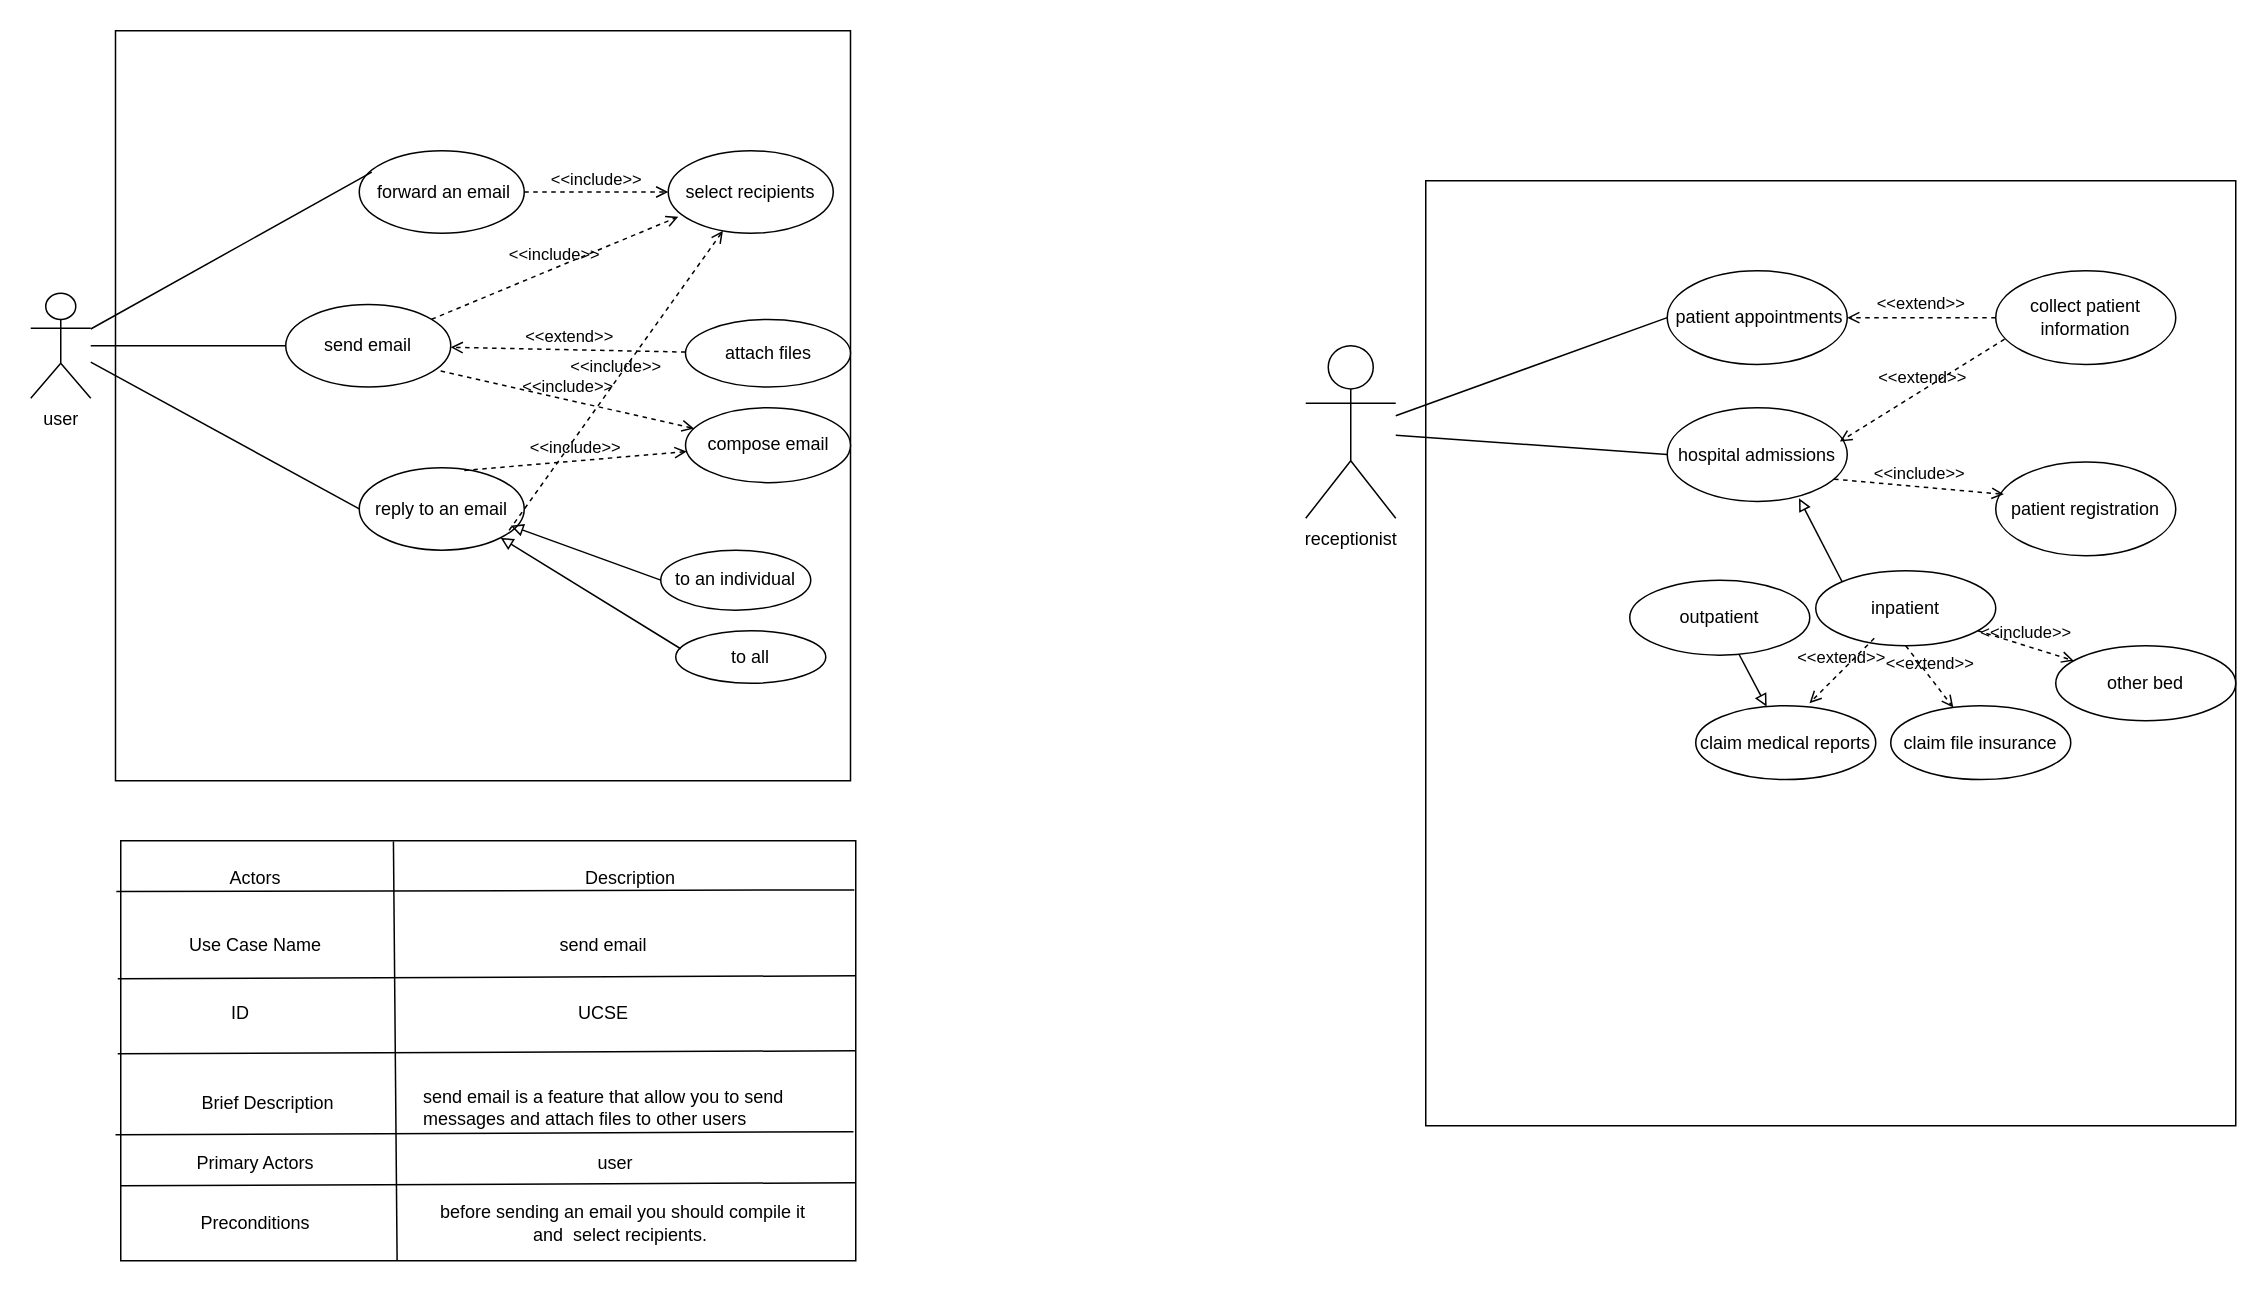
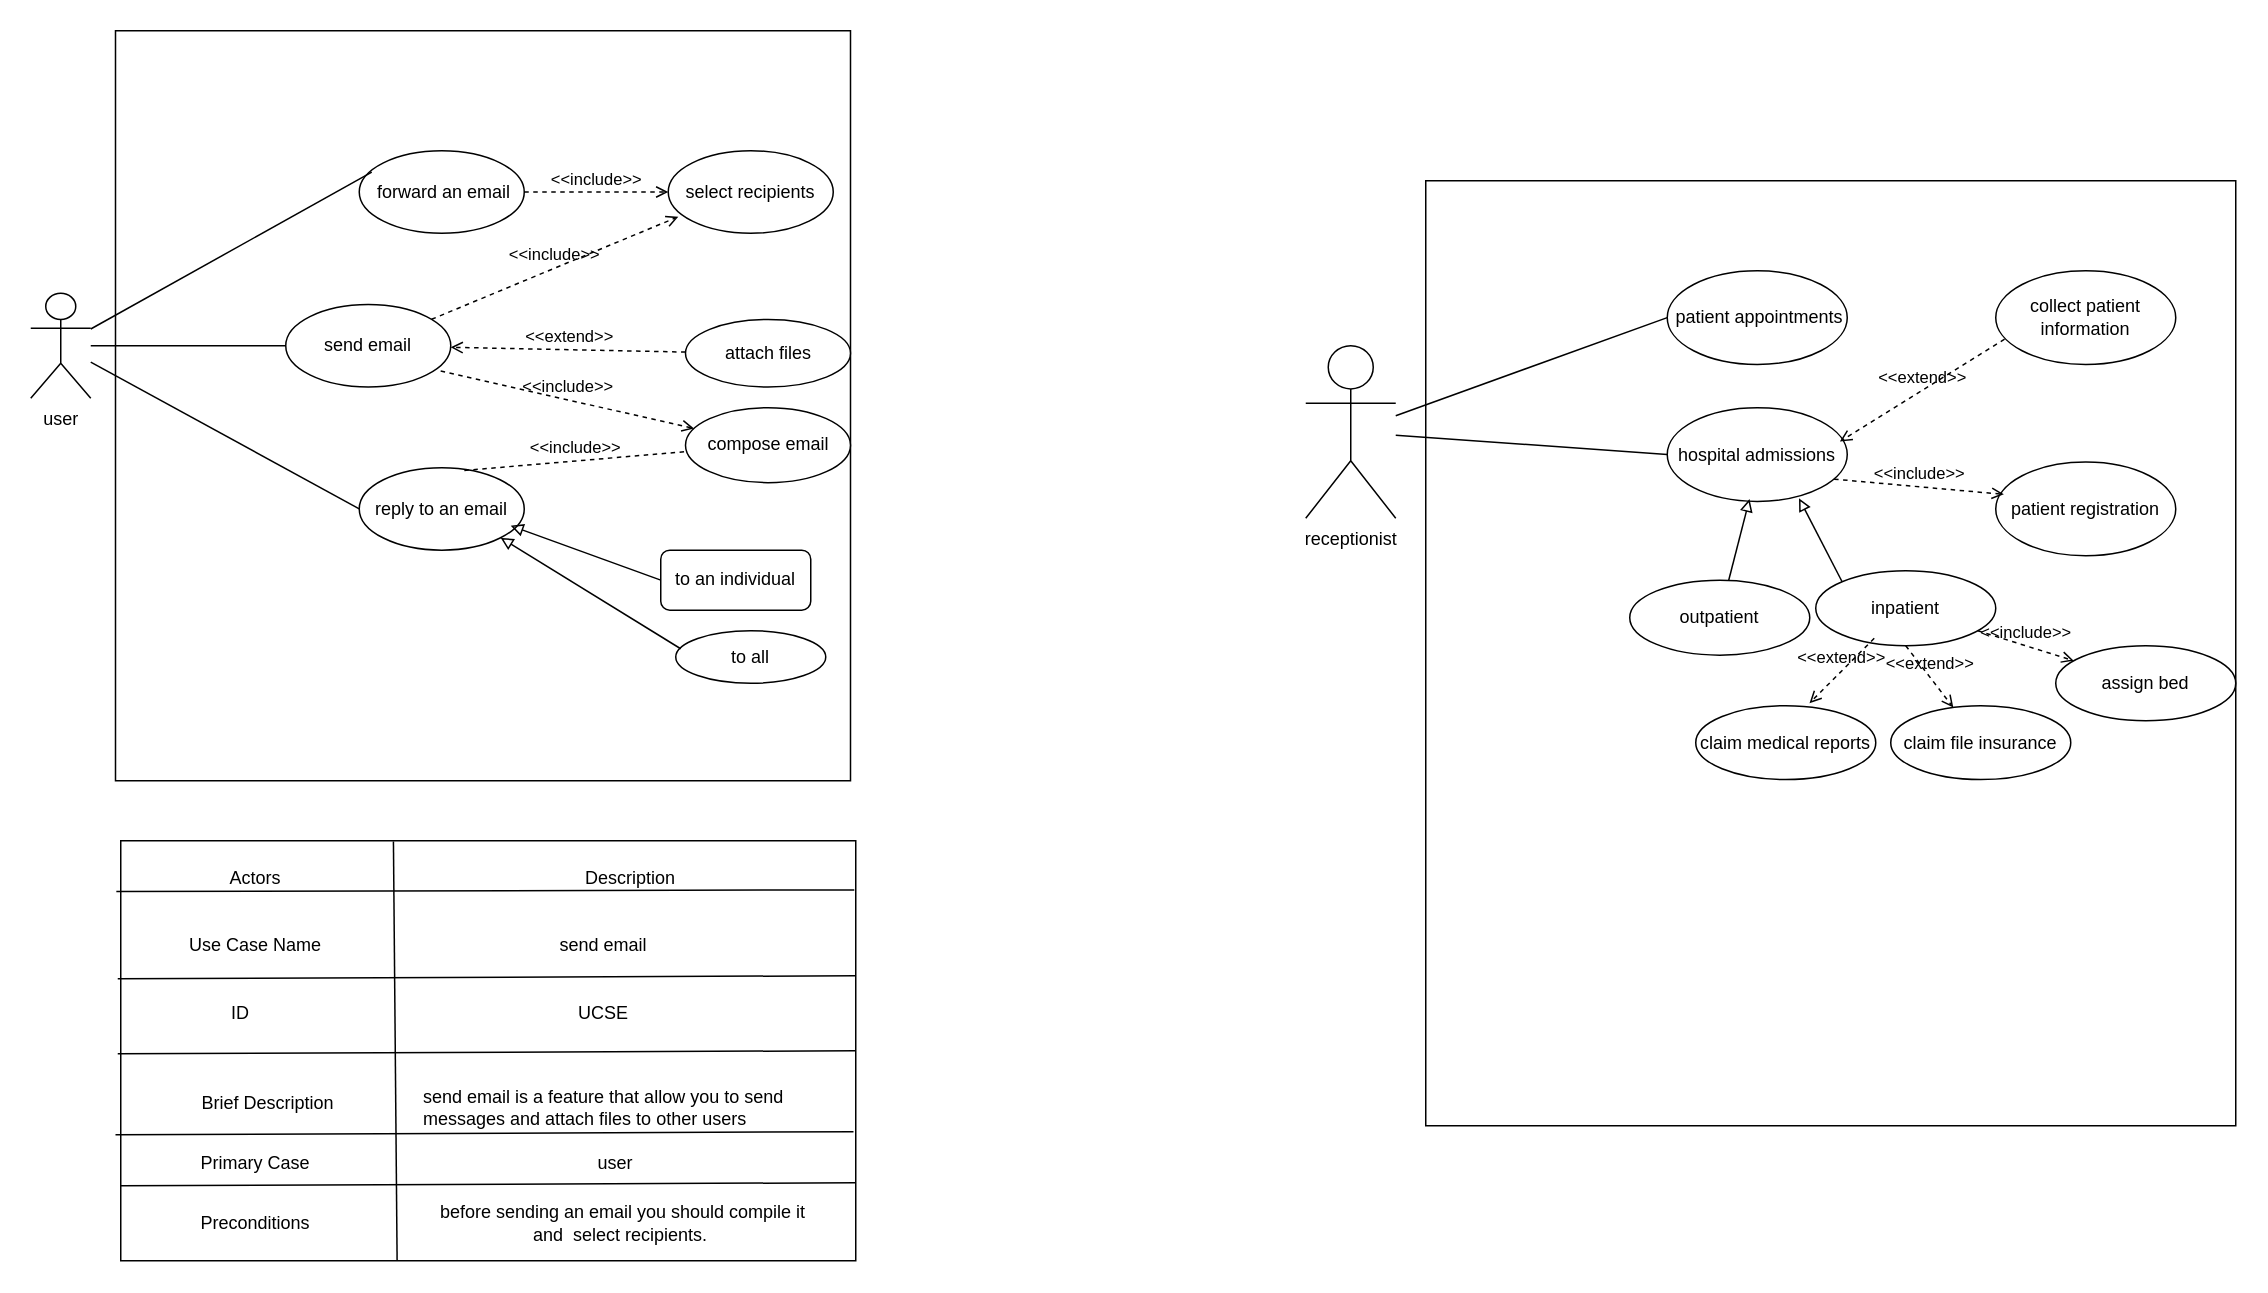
edge "collect patient information" -> "patient appointments": removed, label "<<extend>>"
edge "reply to an email" -> "select recipients": removed, label "<<include>>"
edge "reply to an email" -> "compose email": arrowhead open -> none
node "to an individual": shape ellipse -> rounded rectangle
edge "outpatient" -> "claim medical reports": now "outpatient" -> "hospital admissions"
node "other bed": label "other bed" -> "assign bed"
node "Primary Actors": label "Primary Actors" -> "Primary Case"
